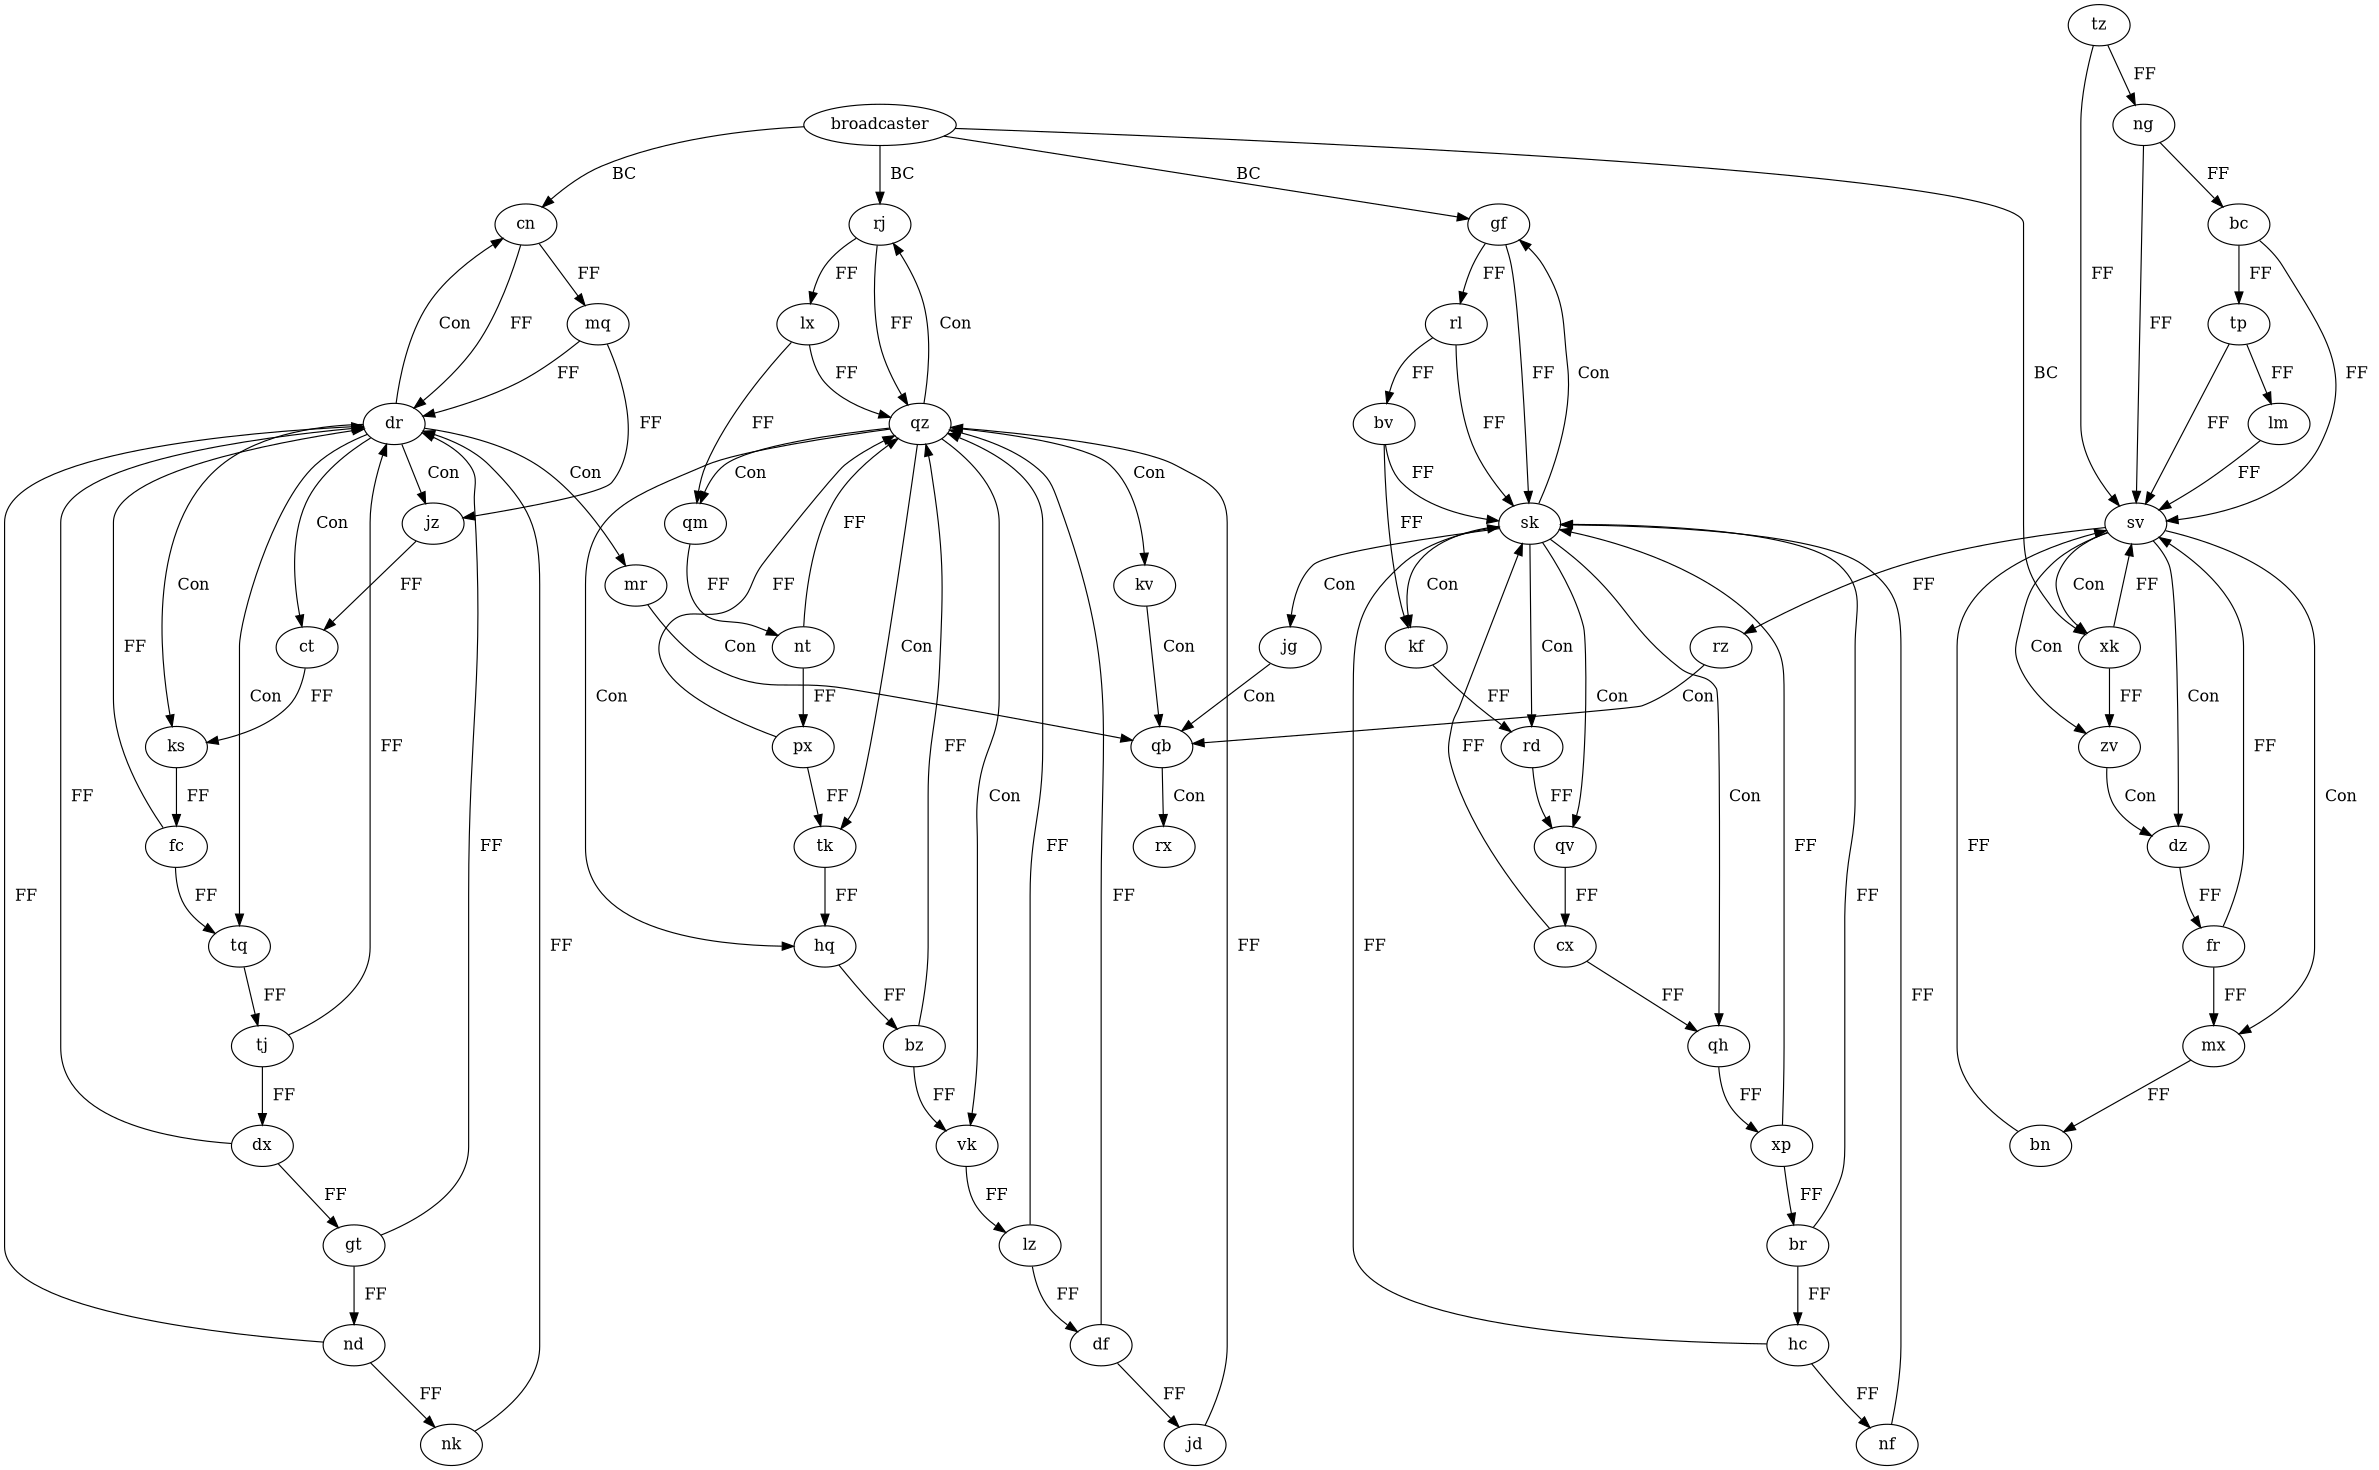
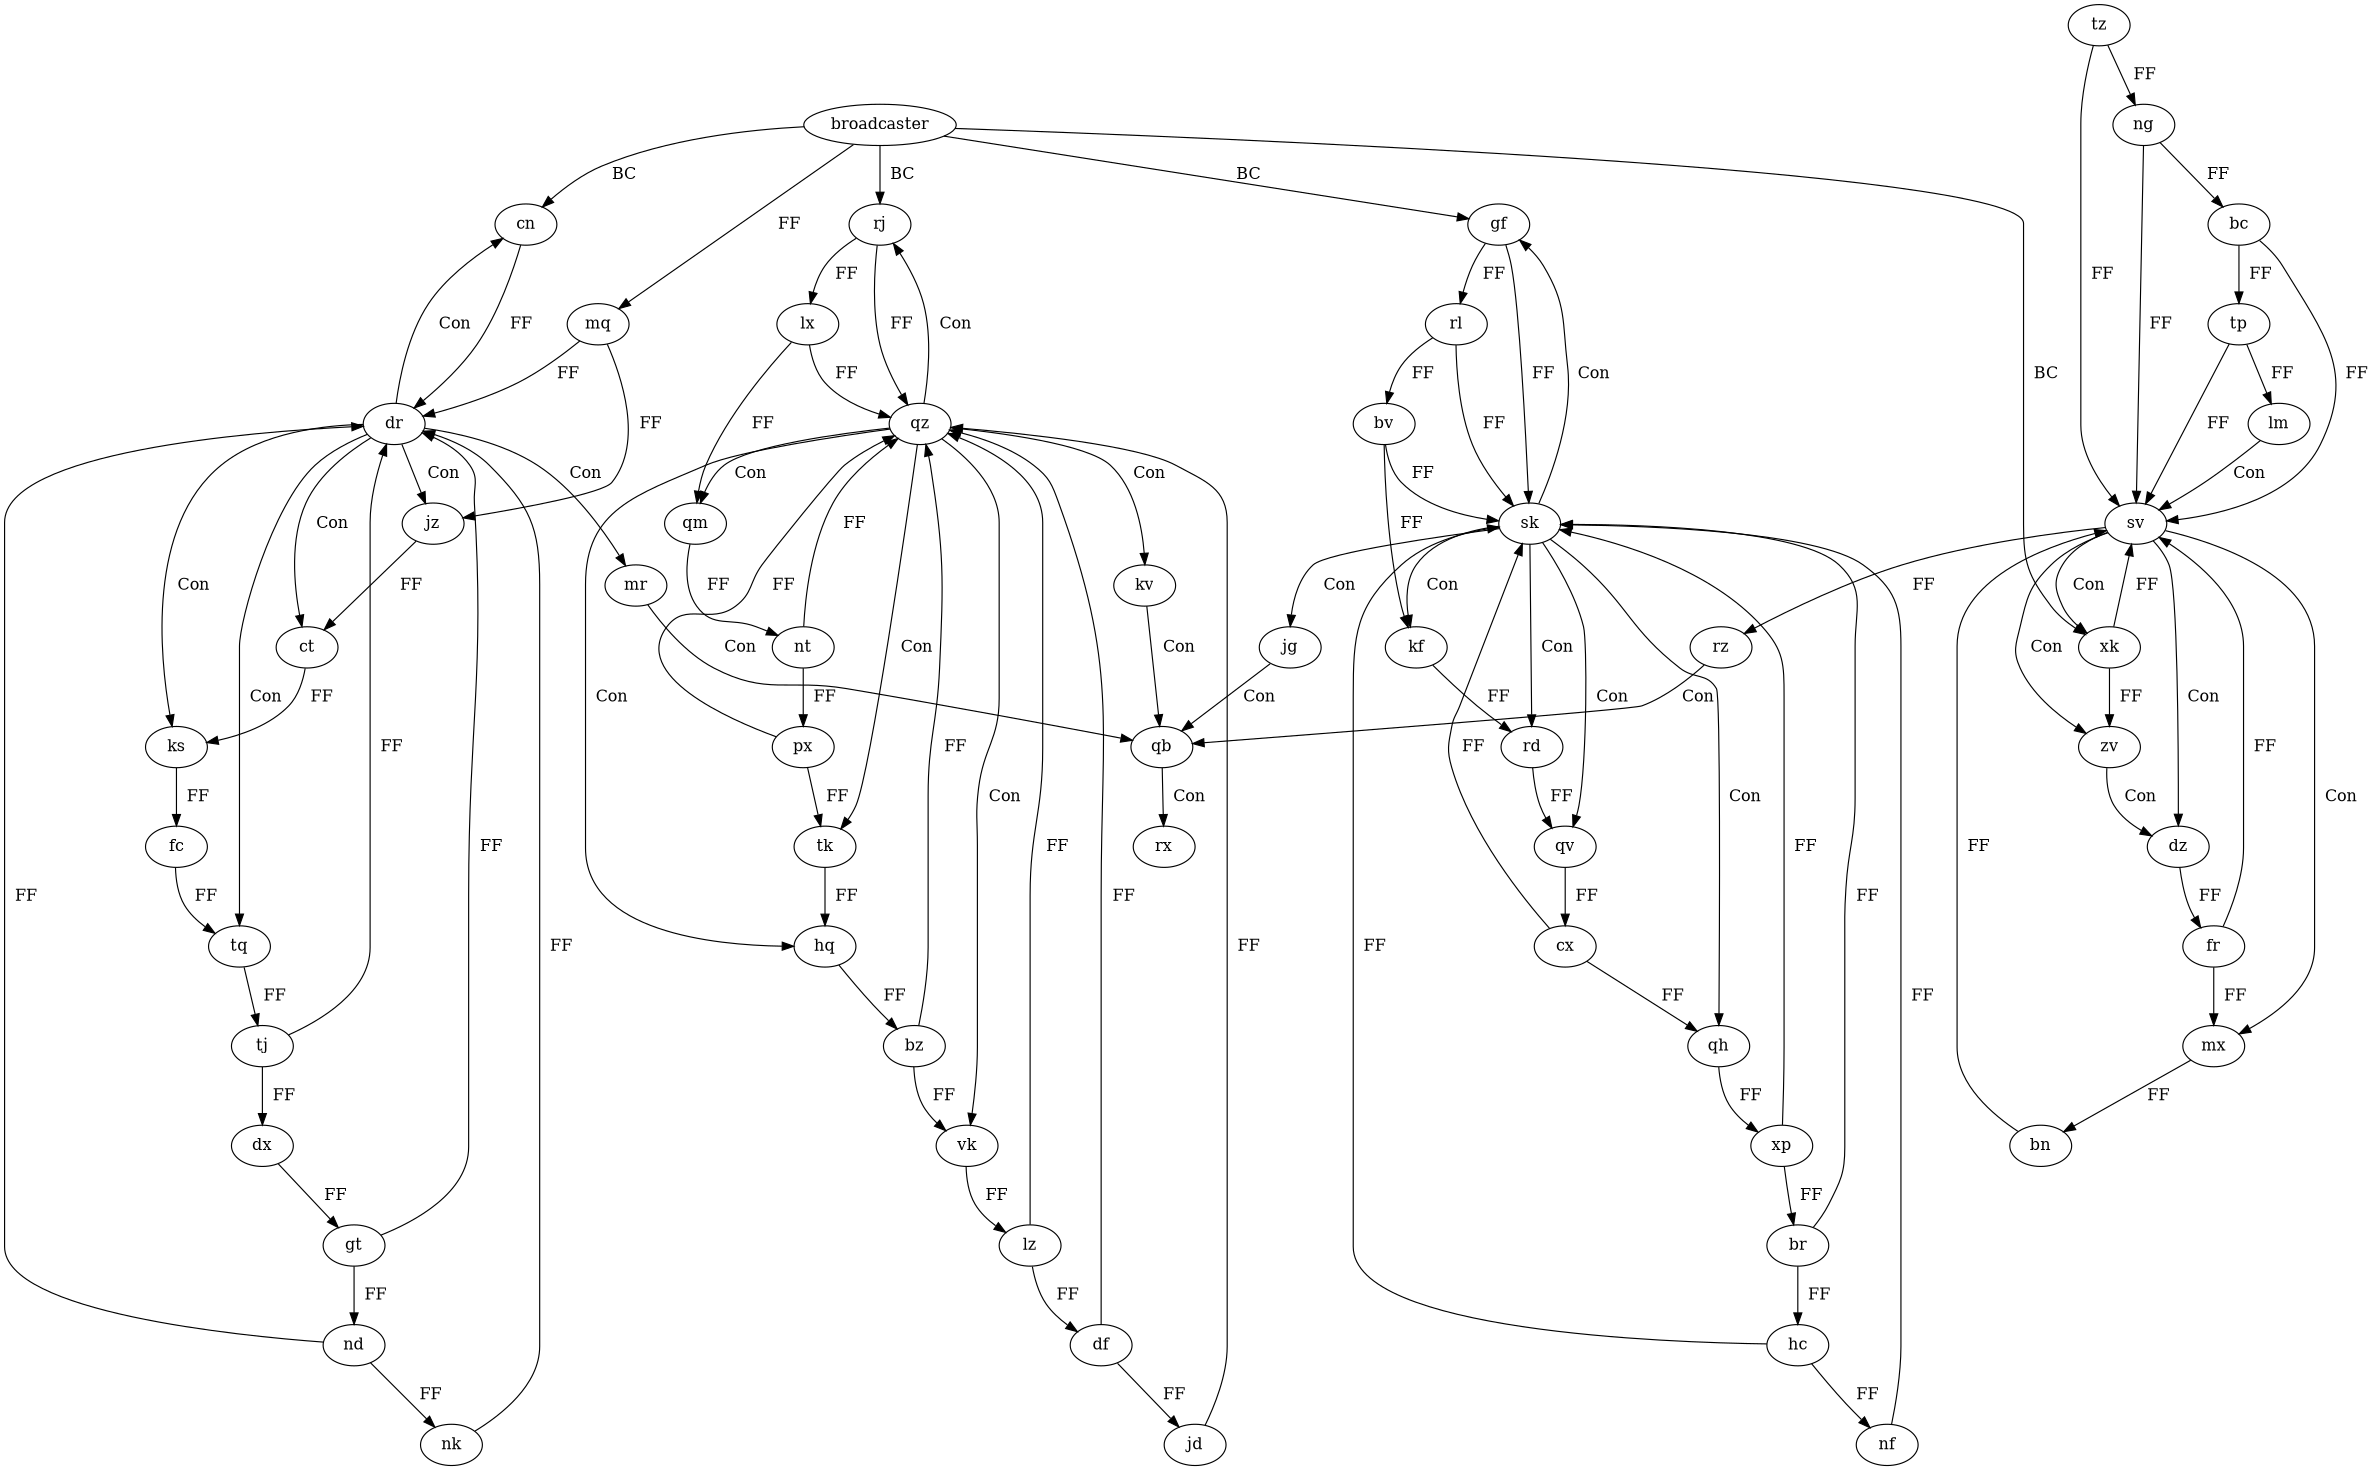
edge "cn" -> "mq": now "broadcaster" -> "mq"
edge "lm" -> "sv": label "  FF " -> "  Con "
edge "fc" -> "dr": removed, label "FF"
edge "dx" -> "dr": removed, label "FF"
